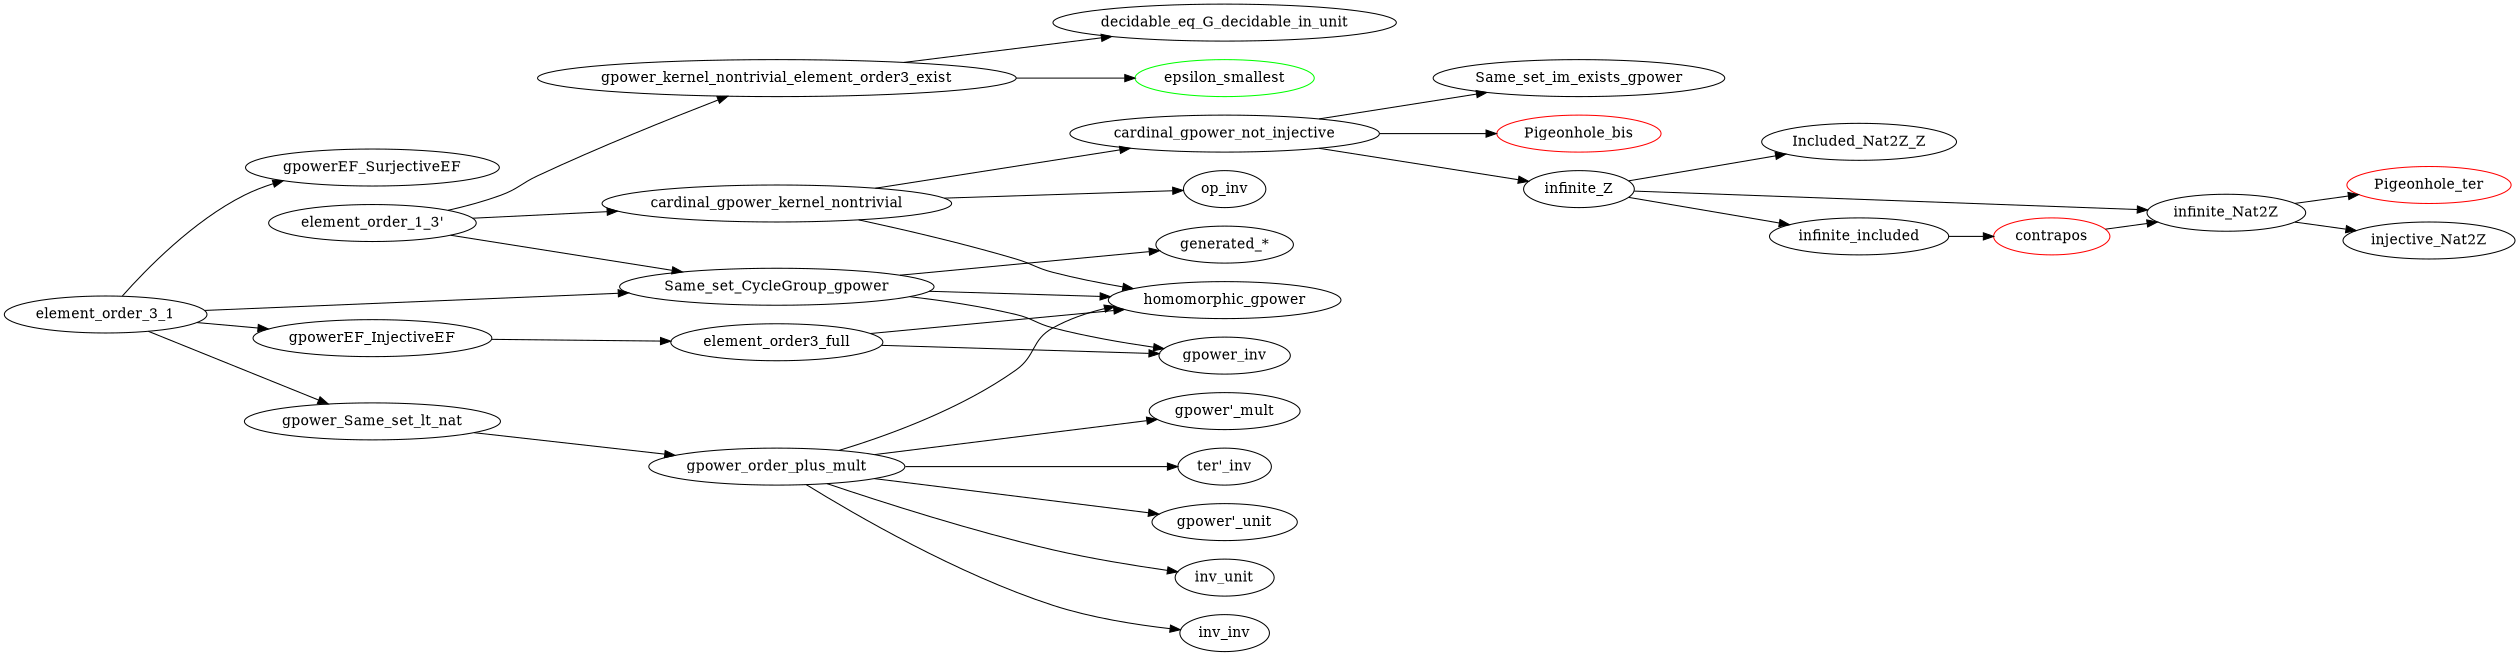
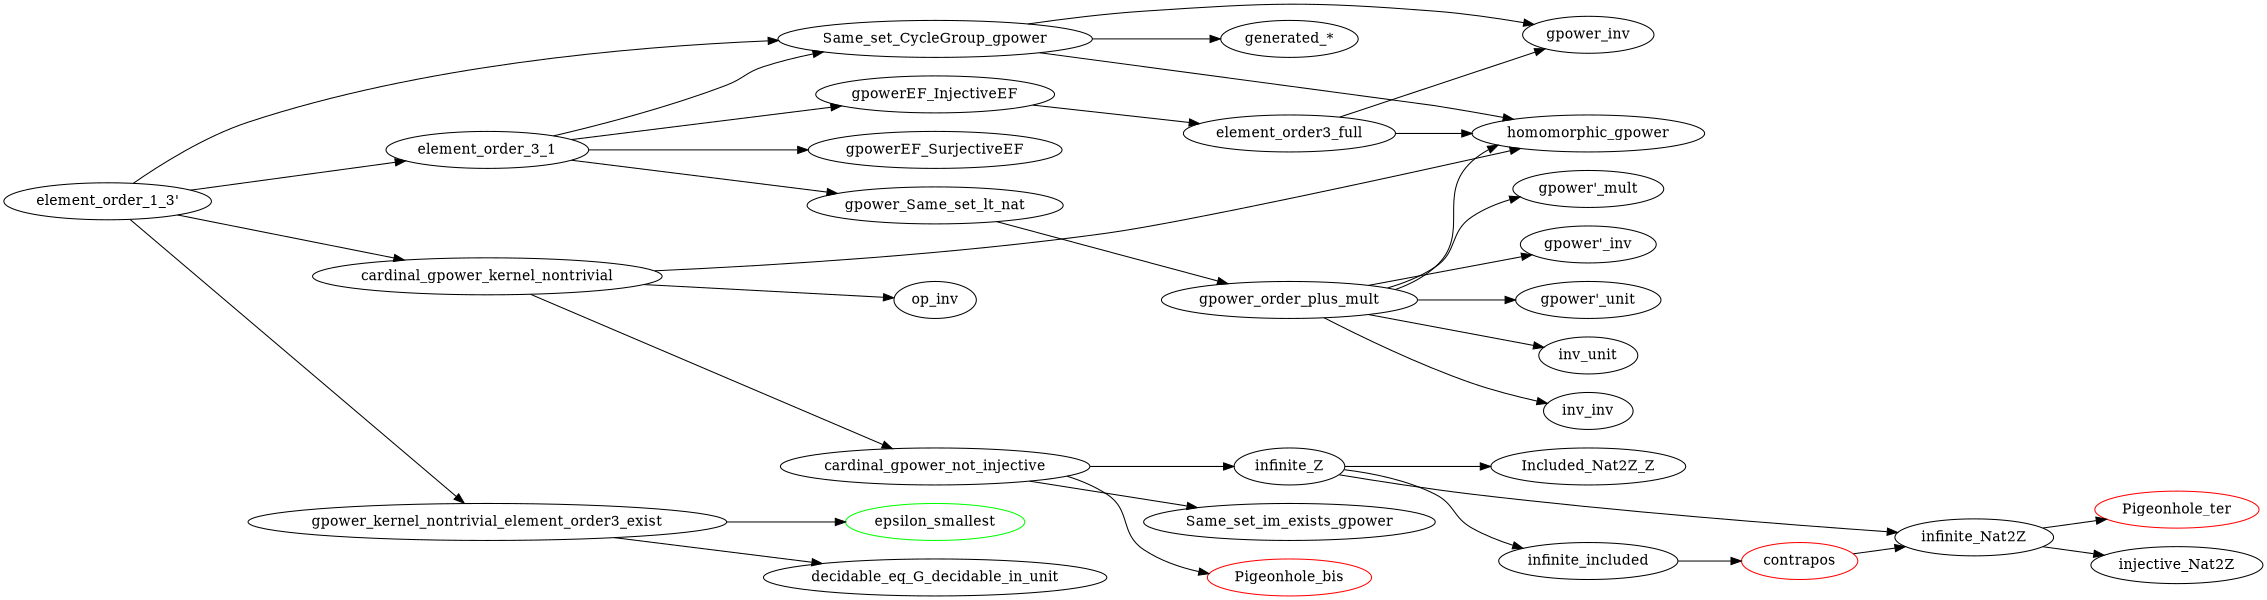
edge "element_order_1_3'" -> "element_order_3_1": added
node "ter'_inv": label "ter'_inv" -> "gpower'_inv"
